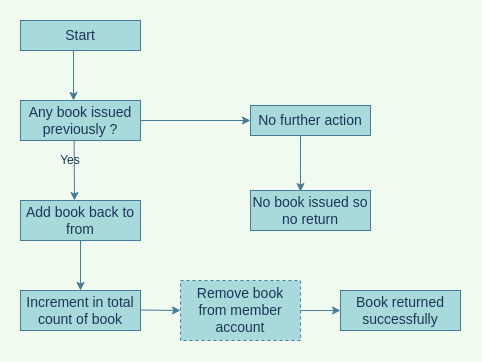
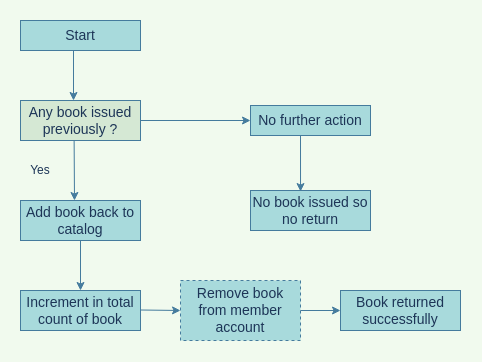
node "Any book issued previously ?": fillcolor #a8dadc -> #d5e8d4
node "Yes": moved (71, 161) -> (41, 171)
node "Add book back to from": label "Add book back to from" -> "Add book back to catalog"
